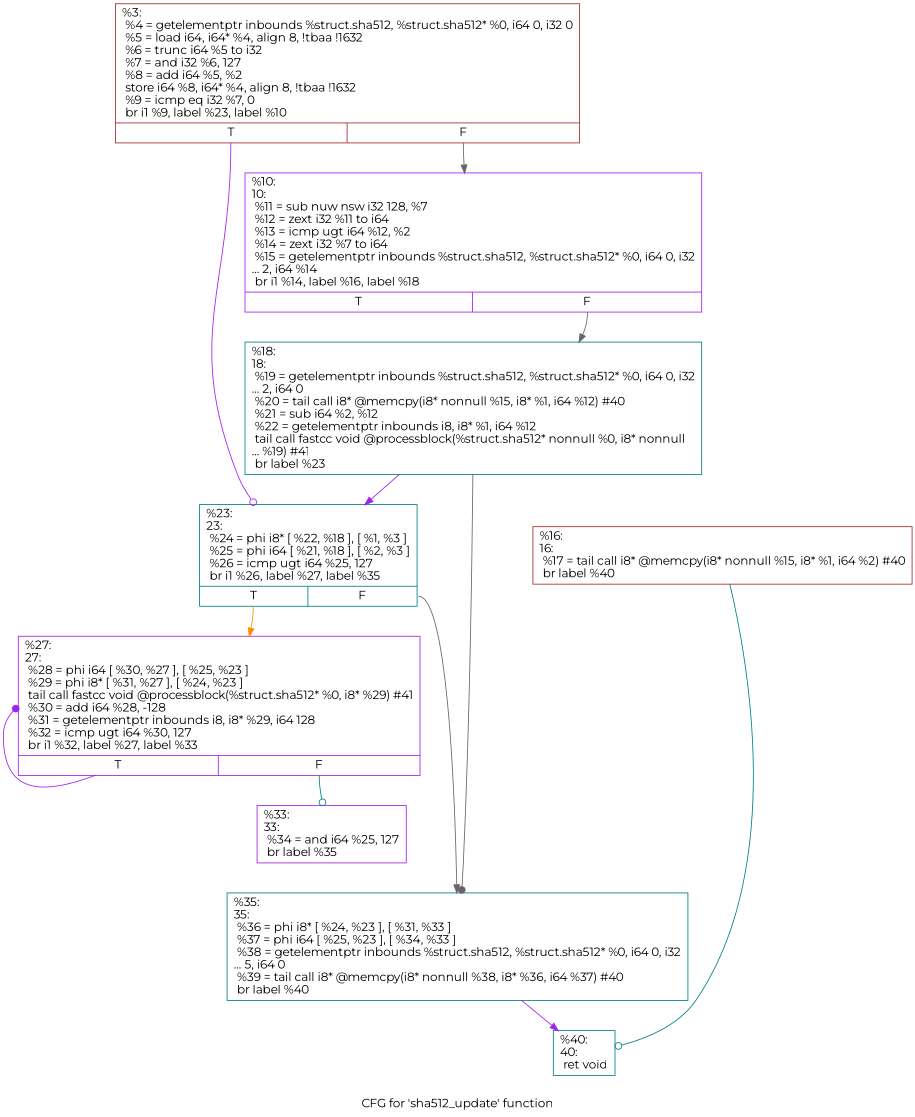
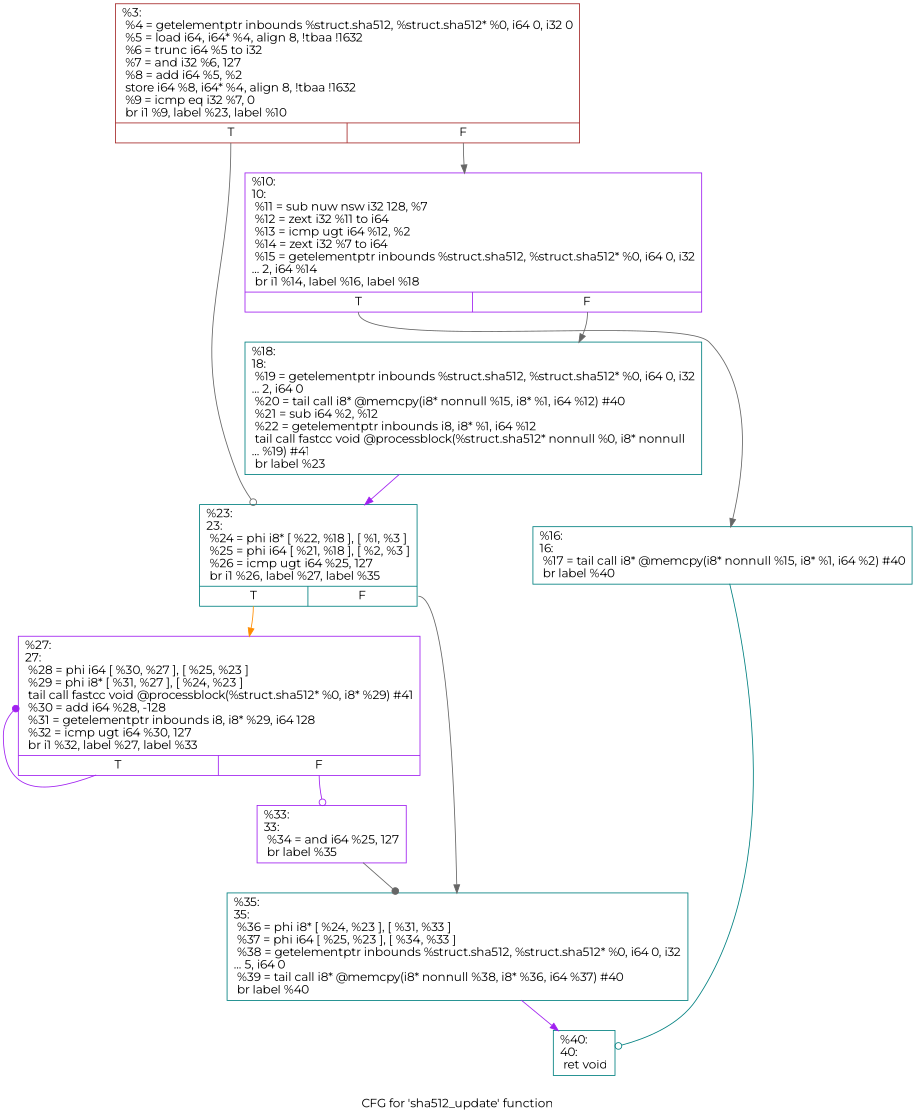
edge "%3:" -> "%23:": color purple -> gray40
edge "%10:" -> "%16:": added
node "%16:": color brown -> teal
edge "%18:" -> "%35:": now "%33:" -> "%35:"
edge "%27:" -> "%33:": color teal -> purple
